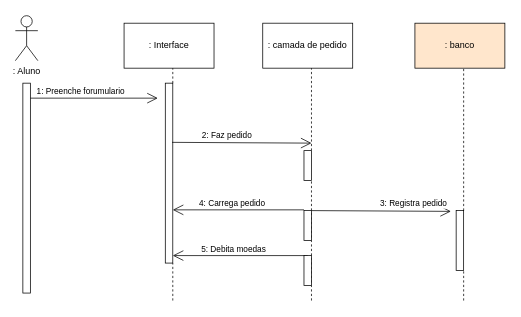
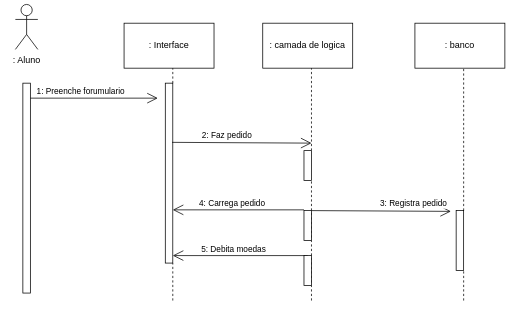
node ": Aluno": moved (27, 38) -> (27, 27)
node ": camada de pedido": label ": camada de pedido" -> ": camada de logica"
node ": banco": fillcolor #ffe6cc -> #ffffff
